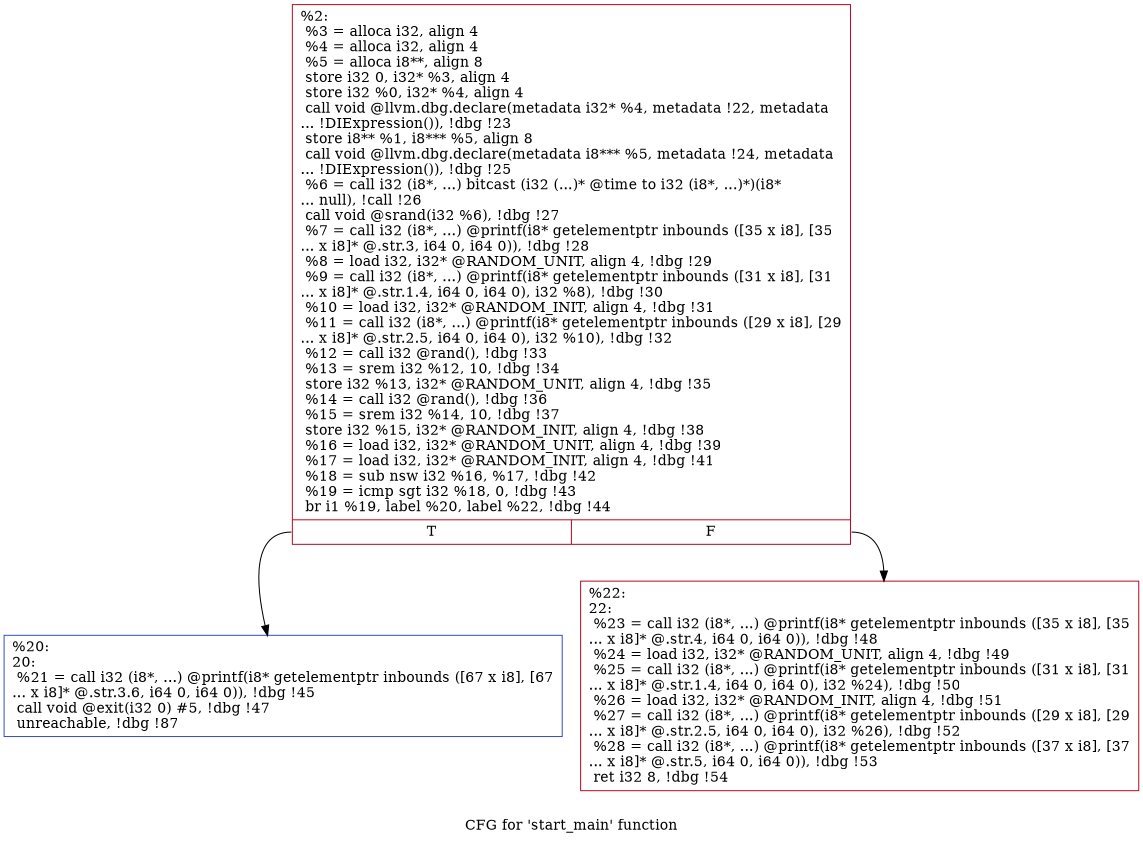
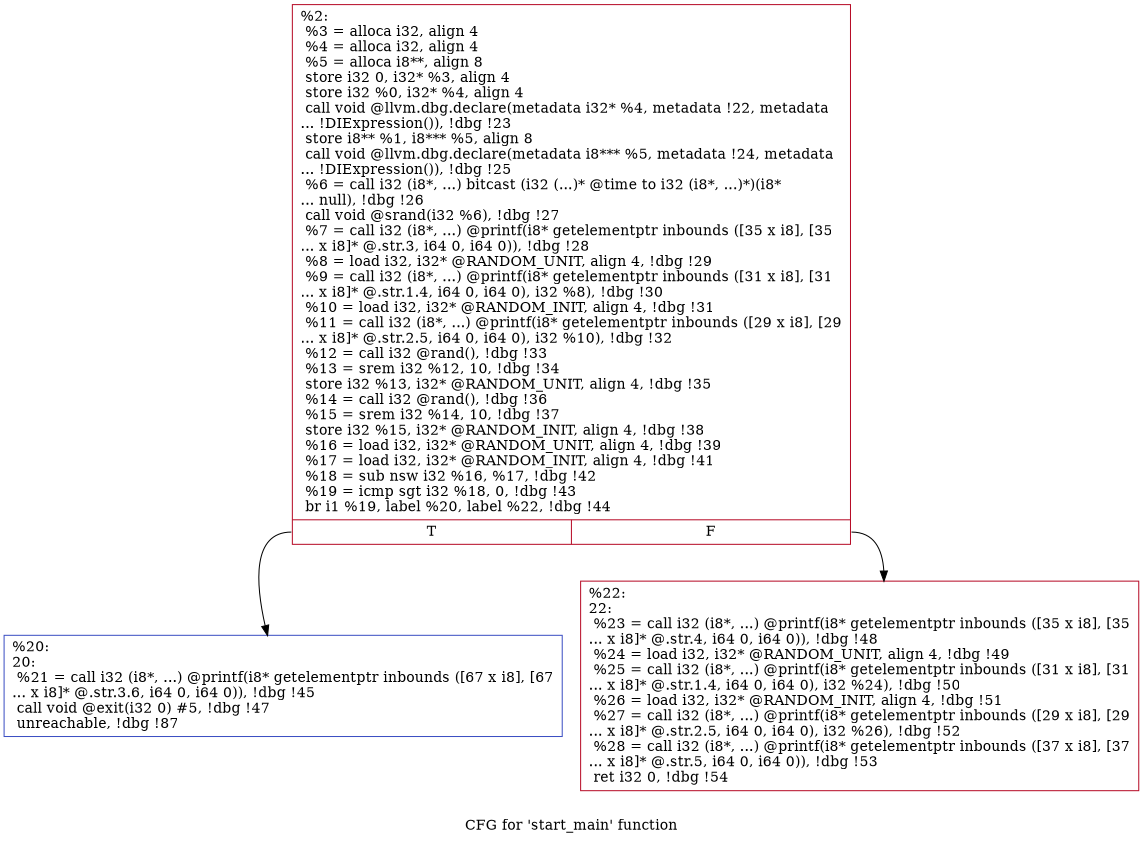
node "%2:": text "... null), !call !26" -> "... null), !dbg !26"
node "%22:": text "ret i32 8, !dbg !54" -> "ret i32 0, !dbg !54"
